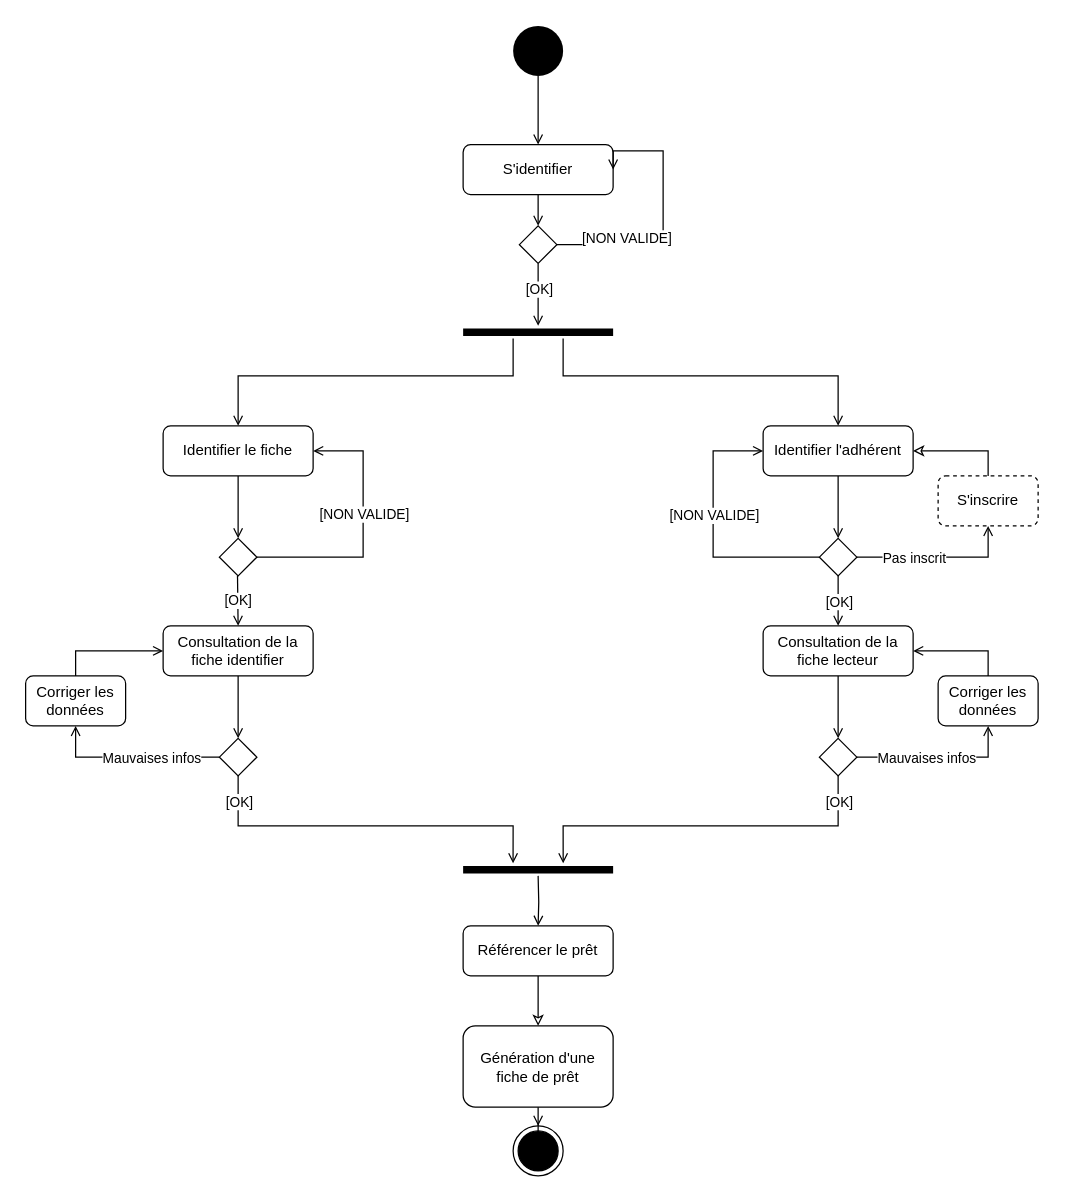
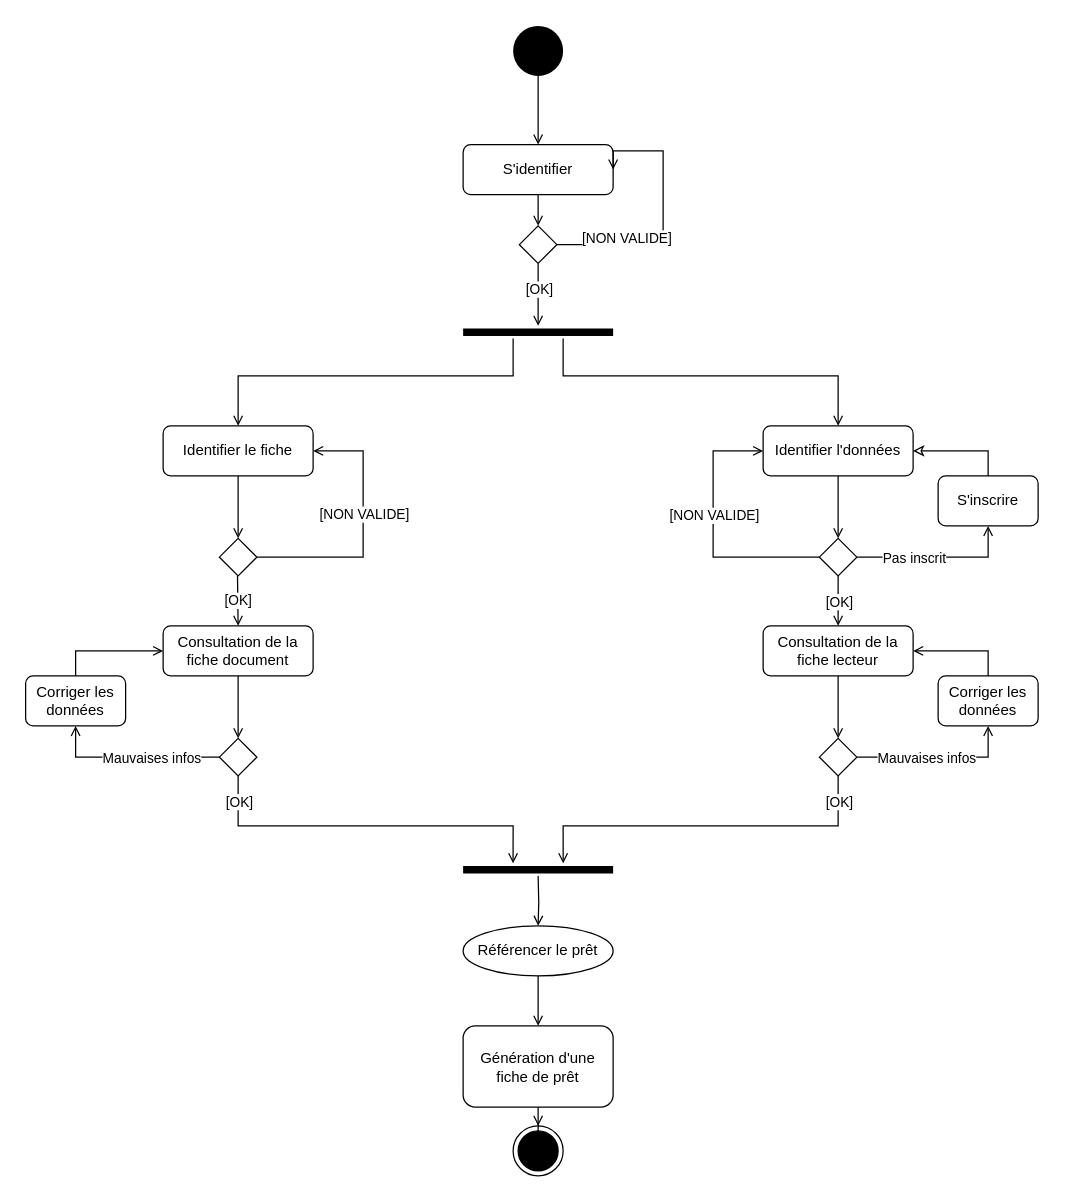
node "Identifier l'adhérent": label "Identifier l'adhérent" -> "Identifier l'données"
node "S'inscrire": style dashed -> solid
node "Consultation de la fiche identifier": label "Consultation de la fiche identifier" -> "Consultation de la fiche document"
node "Référencer le prêt": shape rounded rectangle -> ellipse
edge "Référencer le prêt" -> "Génération d'une fiche de prêt": arrowhead classic -> open
